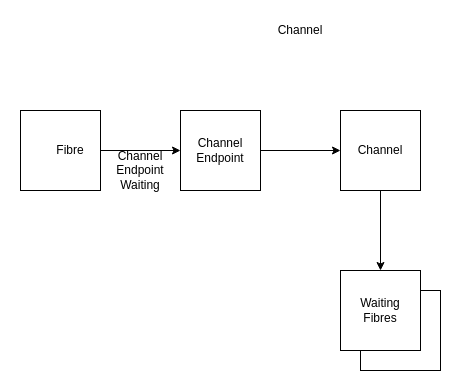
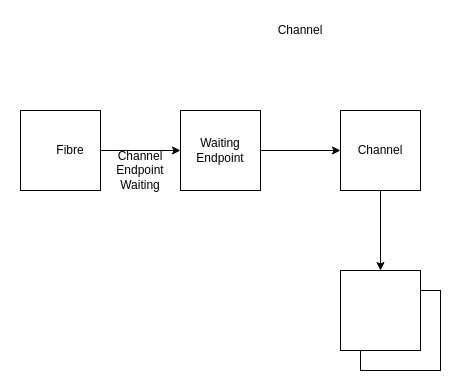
node "Channel Endpoint": label "Channel Endpoint" -> "Waiting Endpoint"
node "Waiting Fibres": removed
